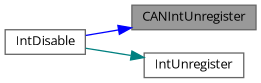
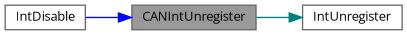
edge "IntDisable" -> "IntUnregister": now "CANIntUnregister" -> "IntUnregister"
